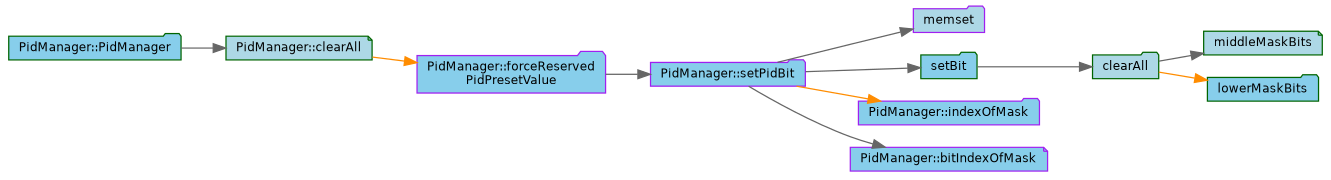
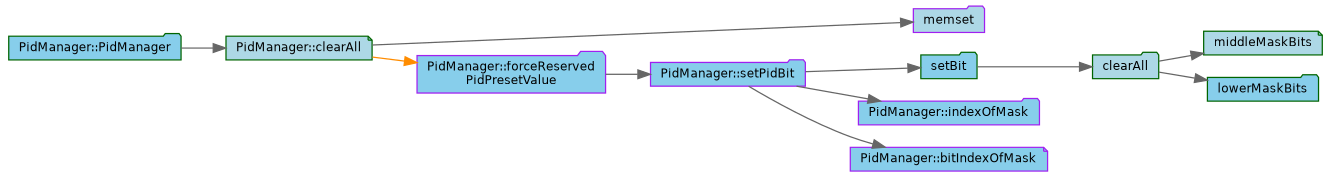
edge "PidManager::setPidBit" -> "memset": now "PidManager::clearAll" -> "memset"
edge "clearAll" -> "lowerMaskBits": color darkorange -> gray40
edge "PidManager::setPidBit" -> "PidManager::indexOfMask": color darkorange -> gray40
